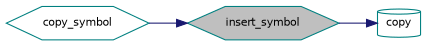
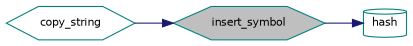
node "copy_symbol": label "copy_symbol" -> "copy_string"
node "copy": label "copy" -> "hash"
